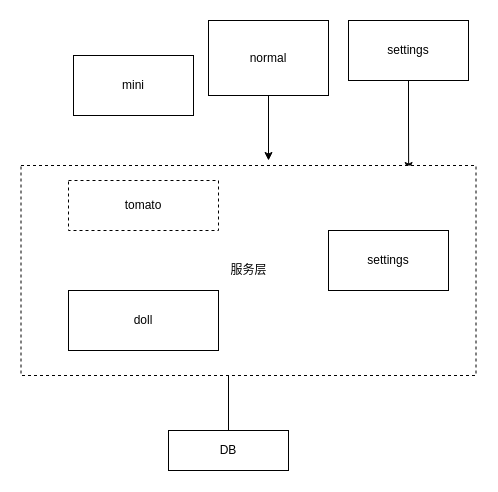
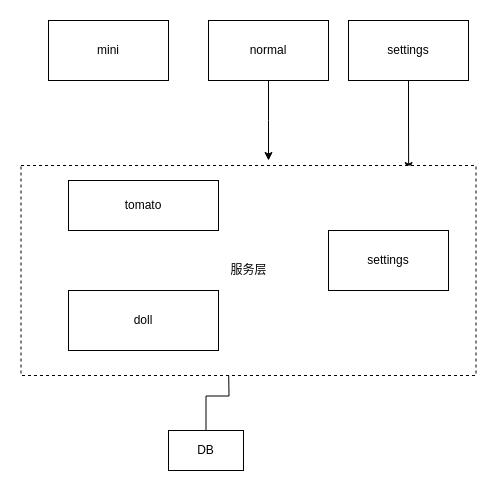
node "normal": size 120x75 -> 120x60
node "mini": moved (134, 86) -> (109, 51)
node "tomato": style dashed -> solid
node "DB": size 120x40 -> 75x40
